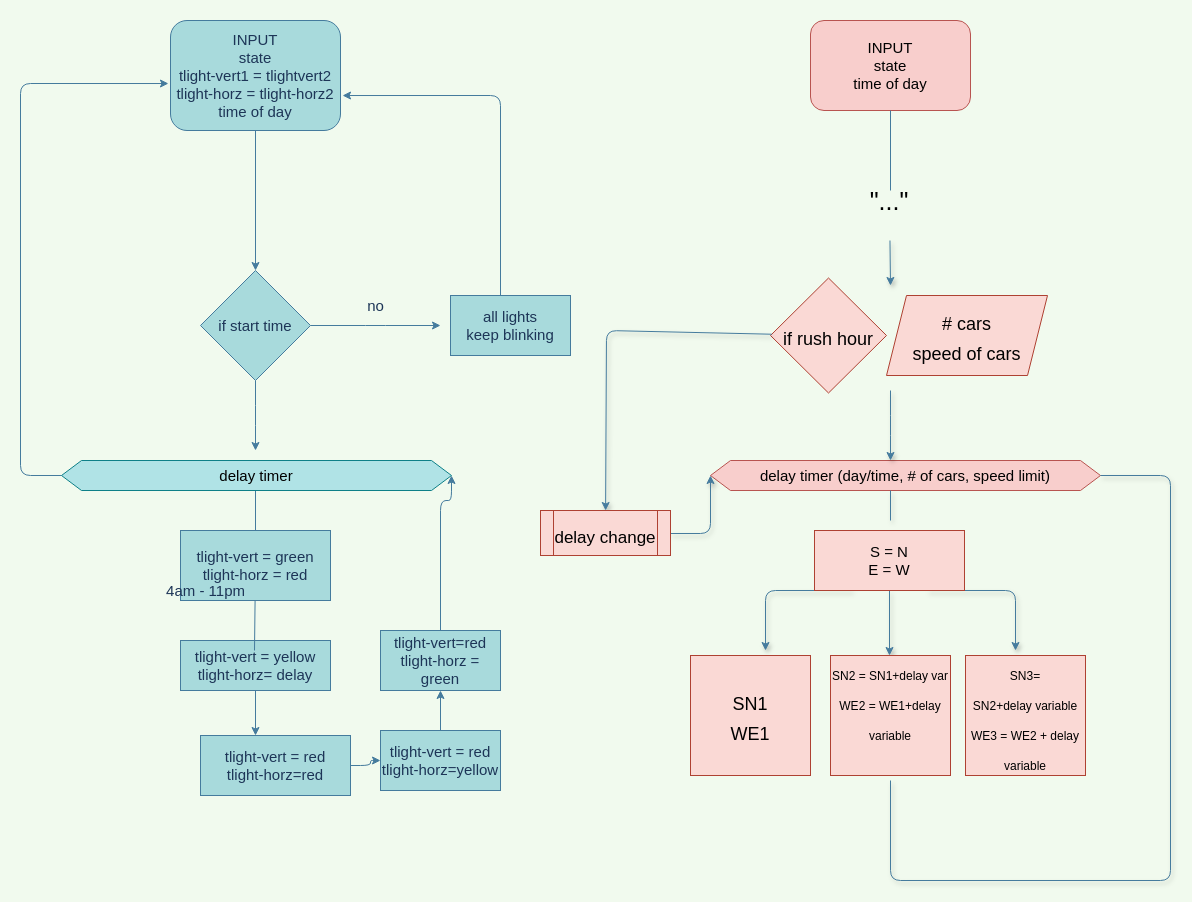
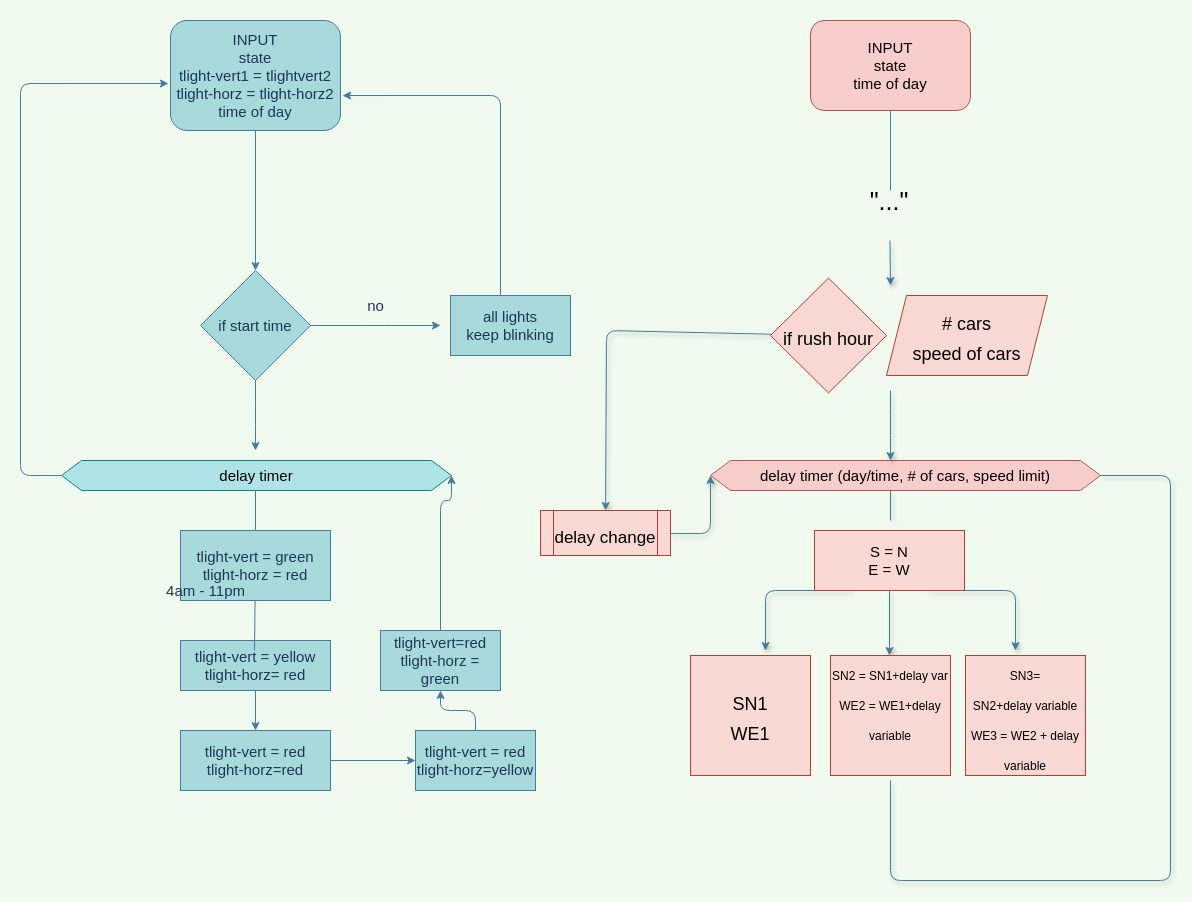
node "tlight-vert = yellow tlight-horz= delay": label "tlight-vert = yellow tlight-horz= delay" -> "tlight-vert = yellow tlight-horz= red"
node "tlight-vert = red tlight-horz=yellow": moved (441, 761) -> (476, 761)
node "tlight-vert = red tlight-horz=red": moved (276, 766) -> (256, 761)
